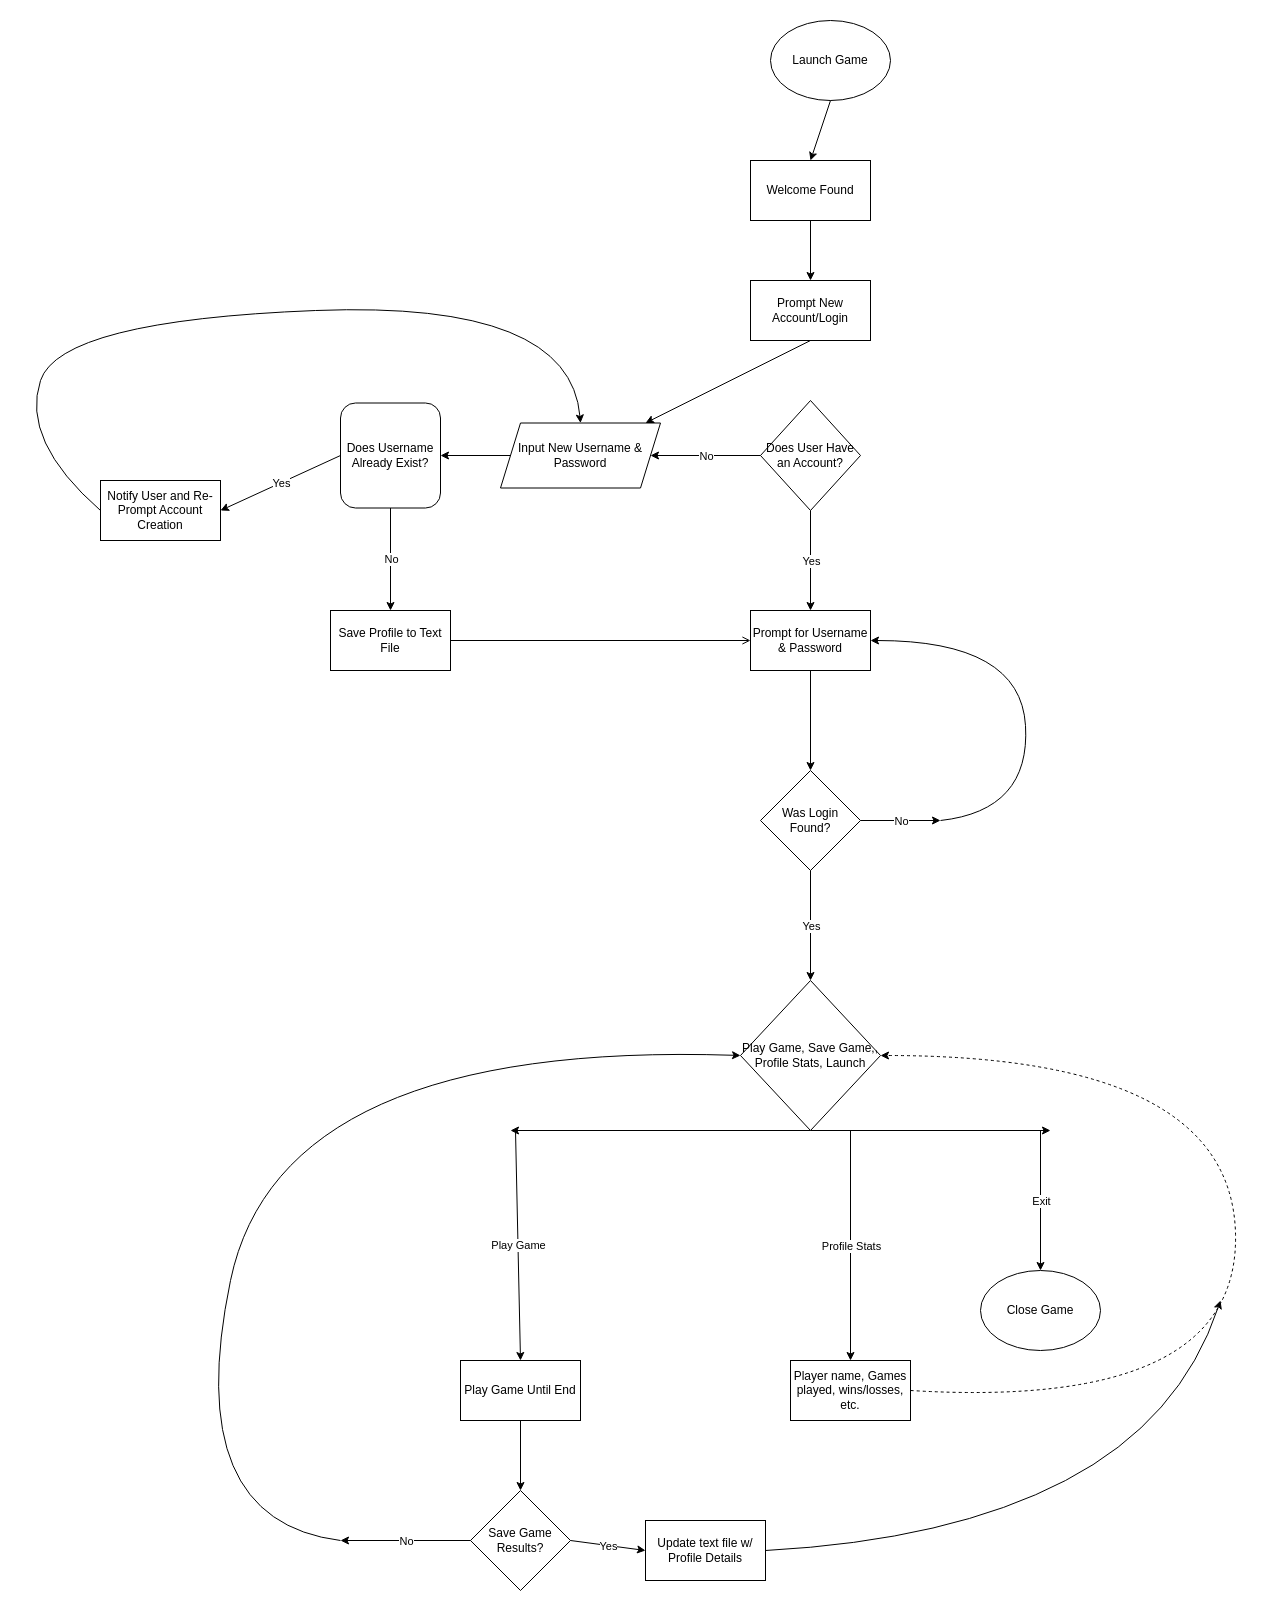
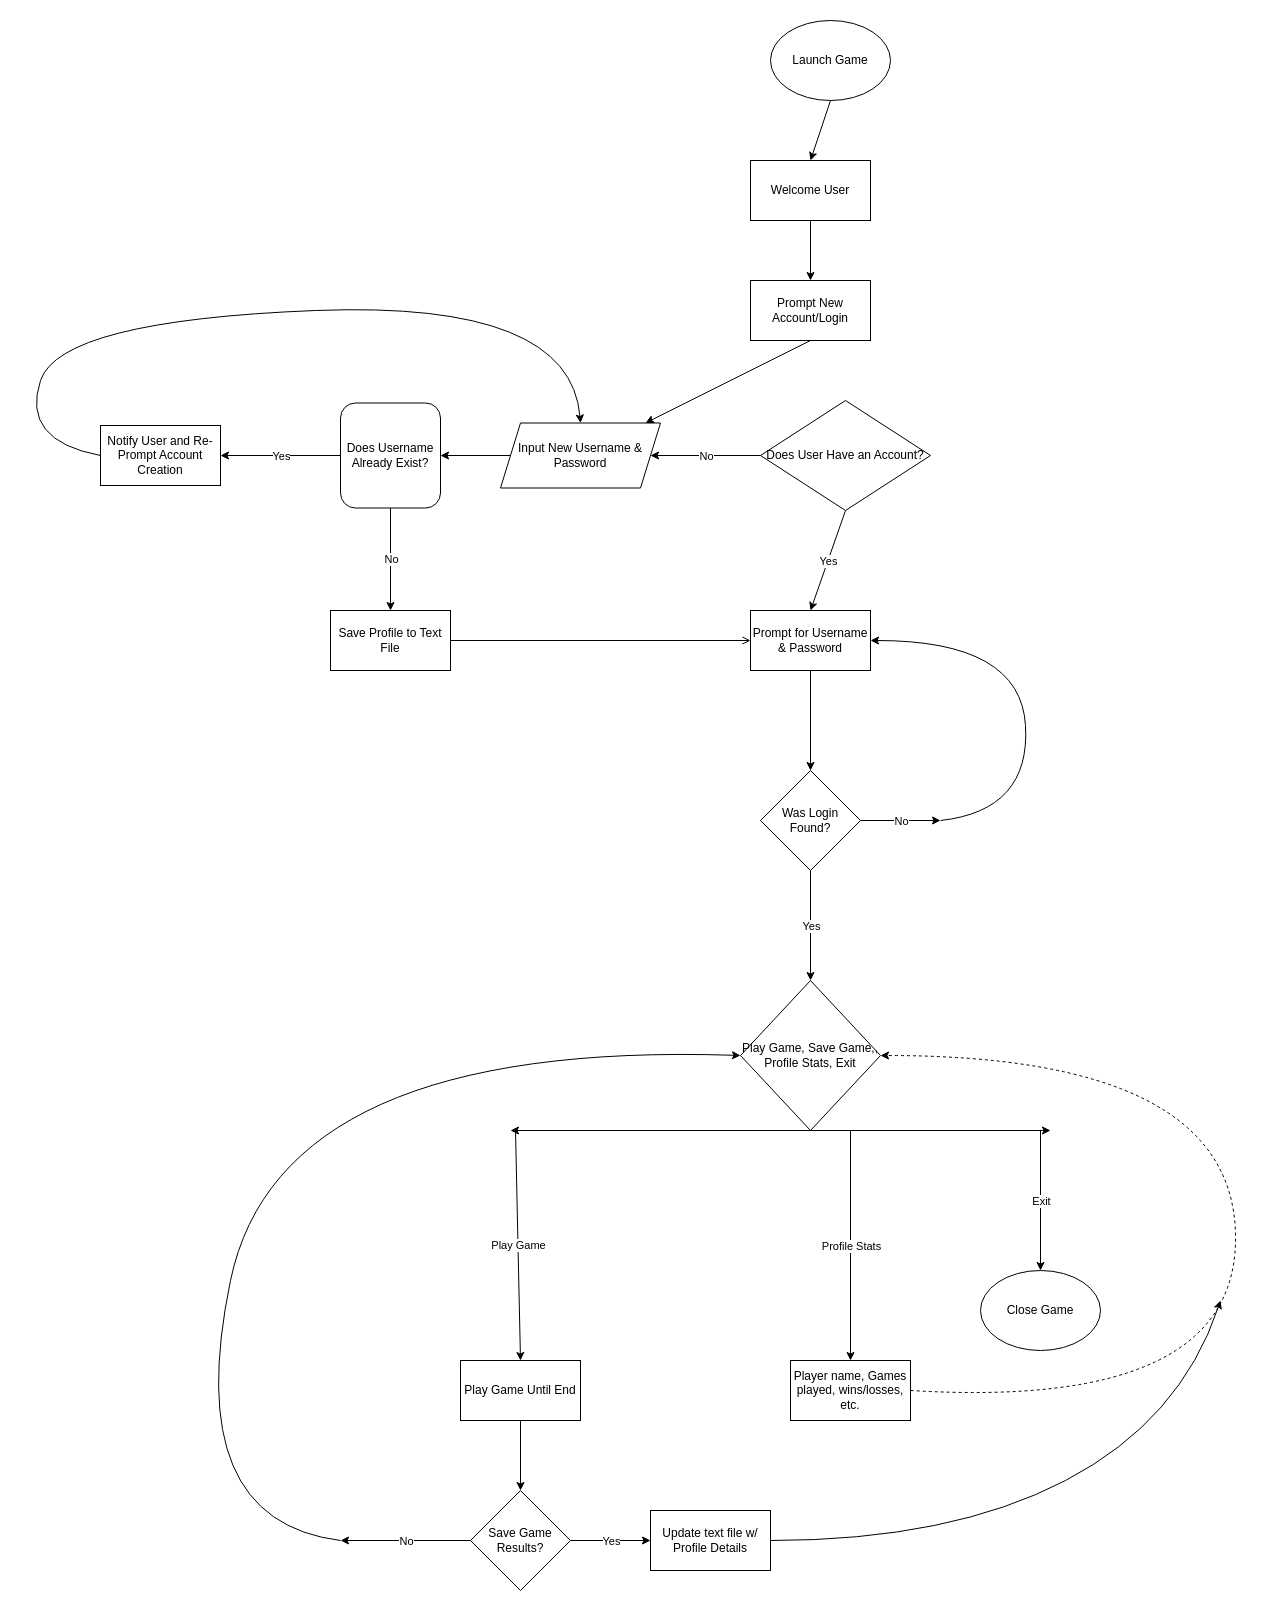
node "Welcome Found": label "Welcome Found" -> "Welcome User"
node "Does User Have an Account?": size 100x110 -> 170x110
node "Notify User and Re-Prompt Account Creation": moved (161, 511) -> (161, 456)
node "Play Game, Save Game,, Profile Stats, Launch": label "Play Game, Save Game,, Profile Stats, Launch" -> "Play Game, Save Game,, Profile Stats, Exit"
node "Update text file w/ Profile Details": moved (706, 1551) -> (711, 1541)
